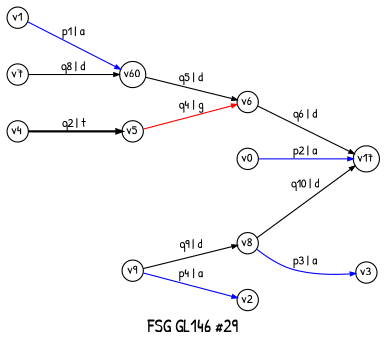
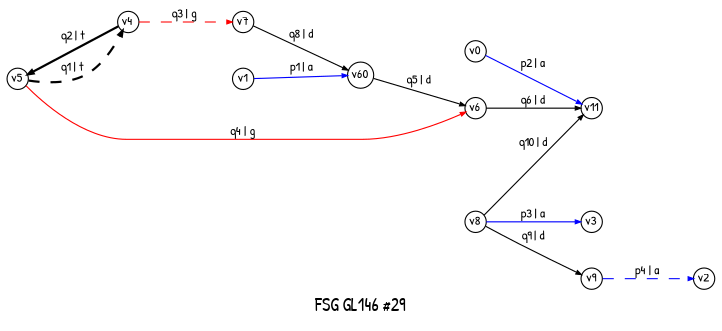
edge "v4" -> "v7": added, label "q3 | g"
edge "v5" -> "v4": added, label "q1 | t"
node "v17": label "v17" -> "v11"
edge "v9" -> "v8": reversed
edge "v9" -> "v2": style solid -> dashed
